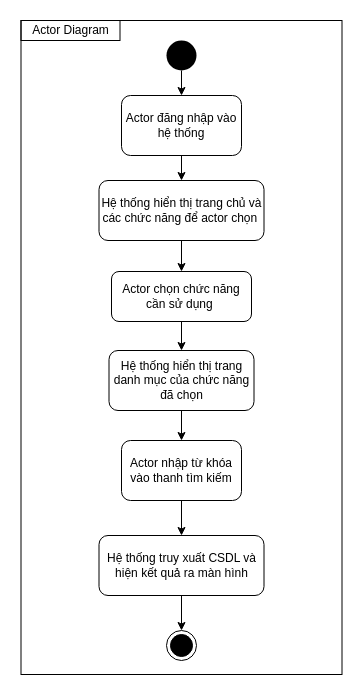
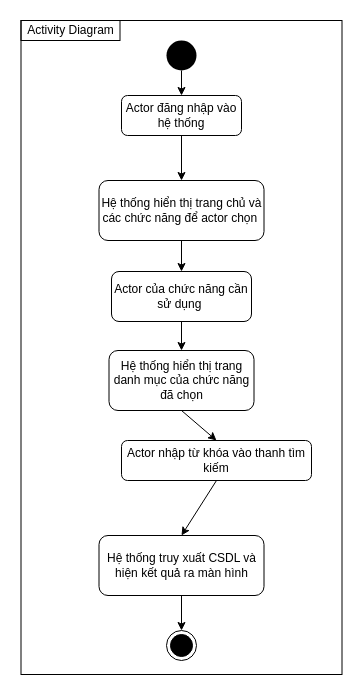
node "Actor Diagram": label "Actor Diagram" -> "Activity Diagram"
node "Actor đăng nhập vào hệ thống": size 120x60 -> 120x40
node "Actor chọn chức năng cần sử dụng": label "Actor chọn chức năng cần sử dụng" -> "Actor của chức năng cần sử dụng"
node "Actor nhập từ khóa vào thanh tìm kiếm": size 120x60 -> 190x40
